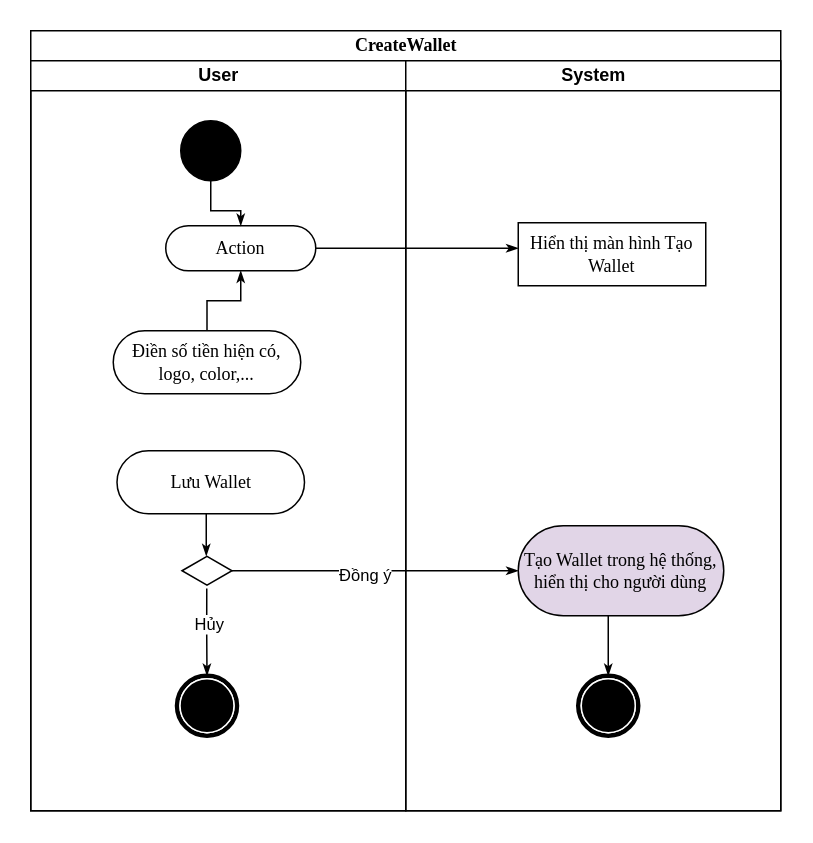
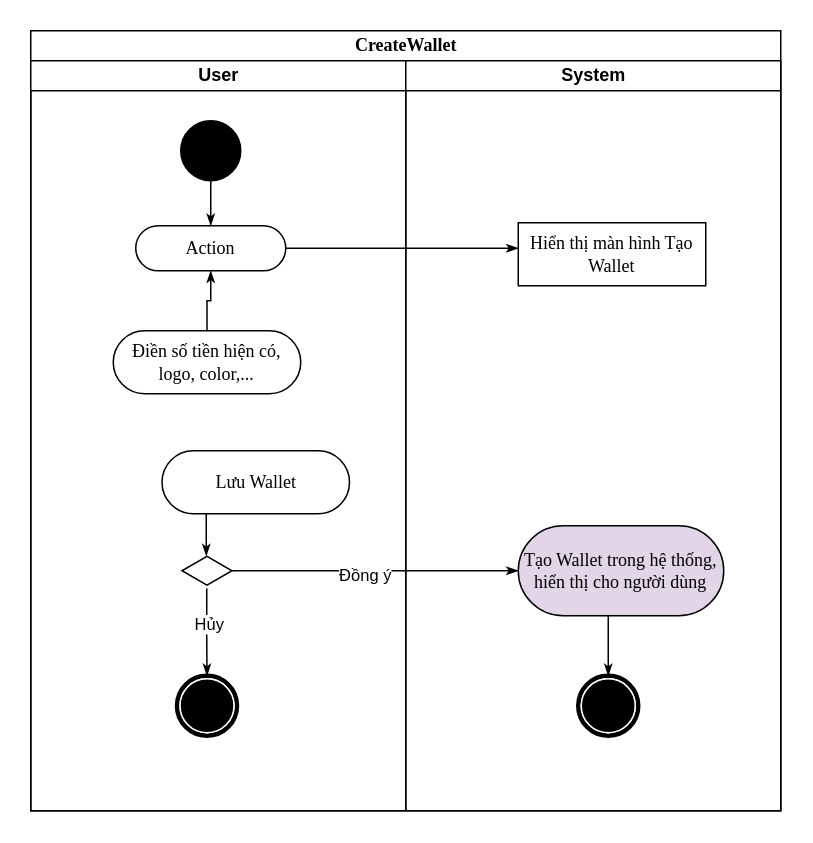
node "Action": moved (241, 248) -> (211, 248)
node "Lưu Wallet": moved (211, 482) -> (256, 482)
